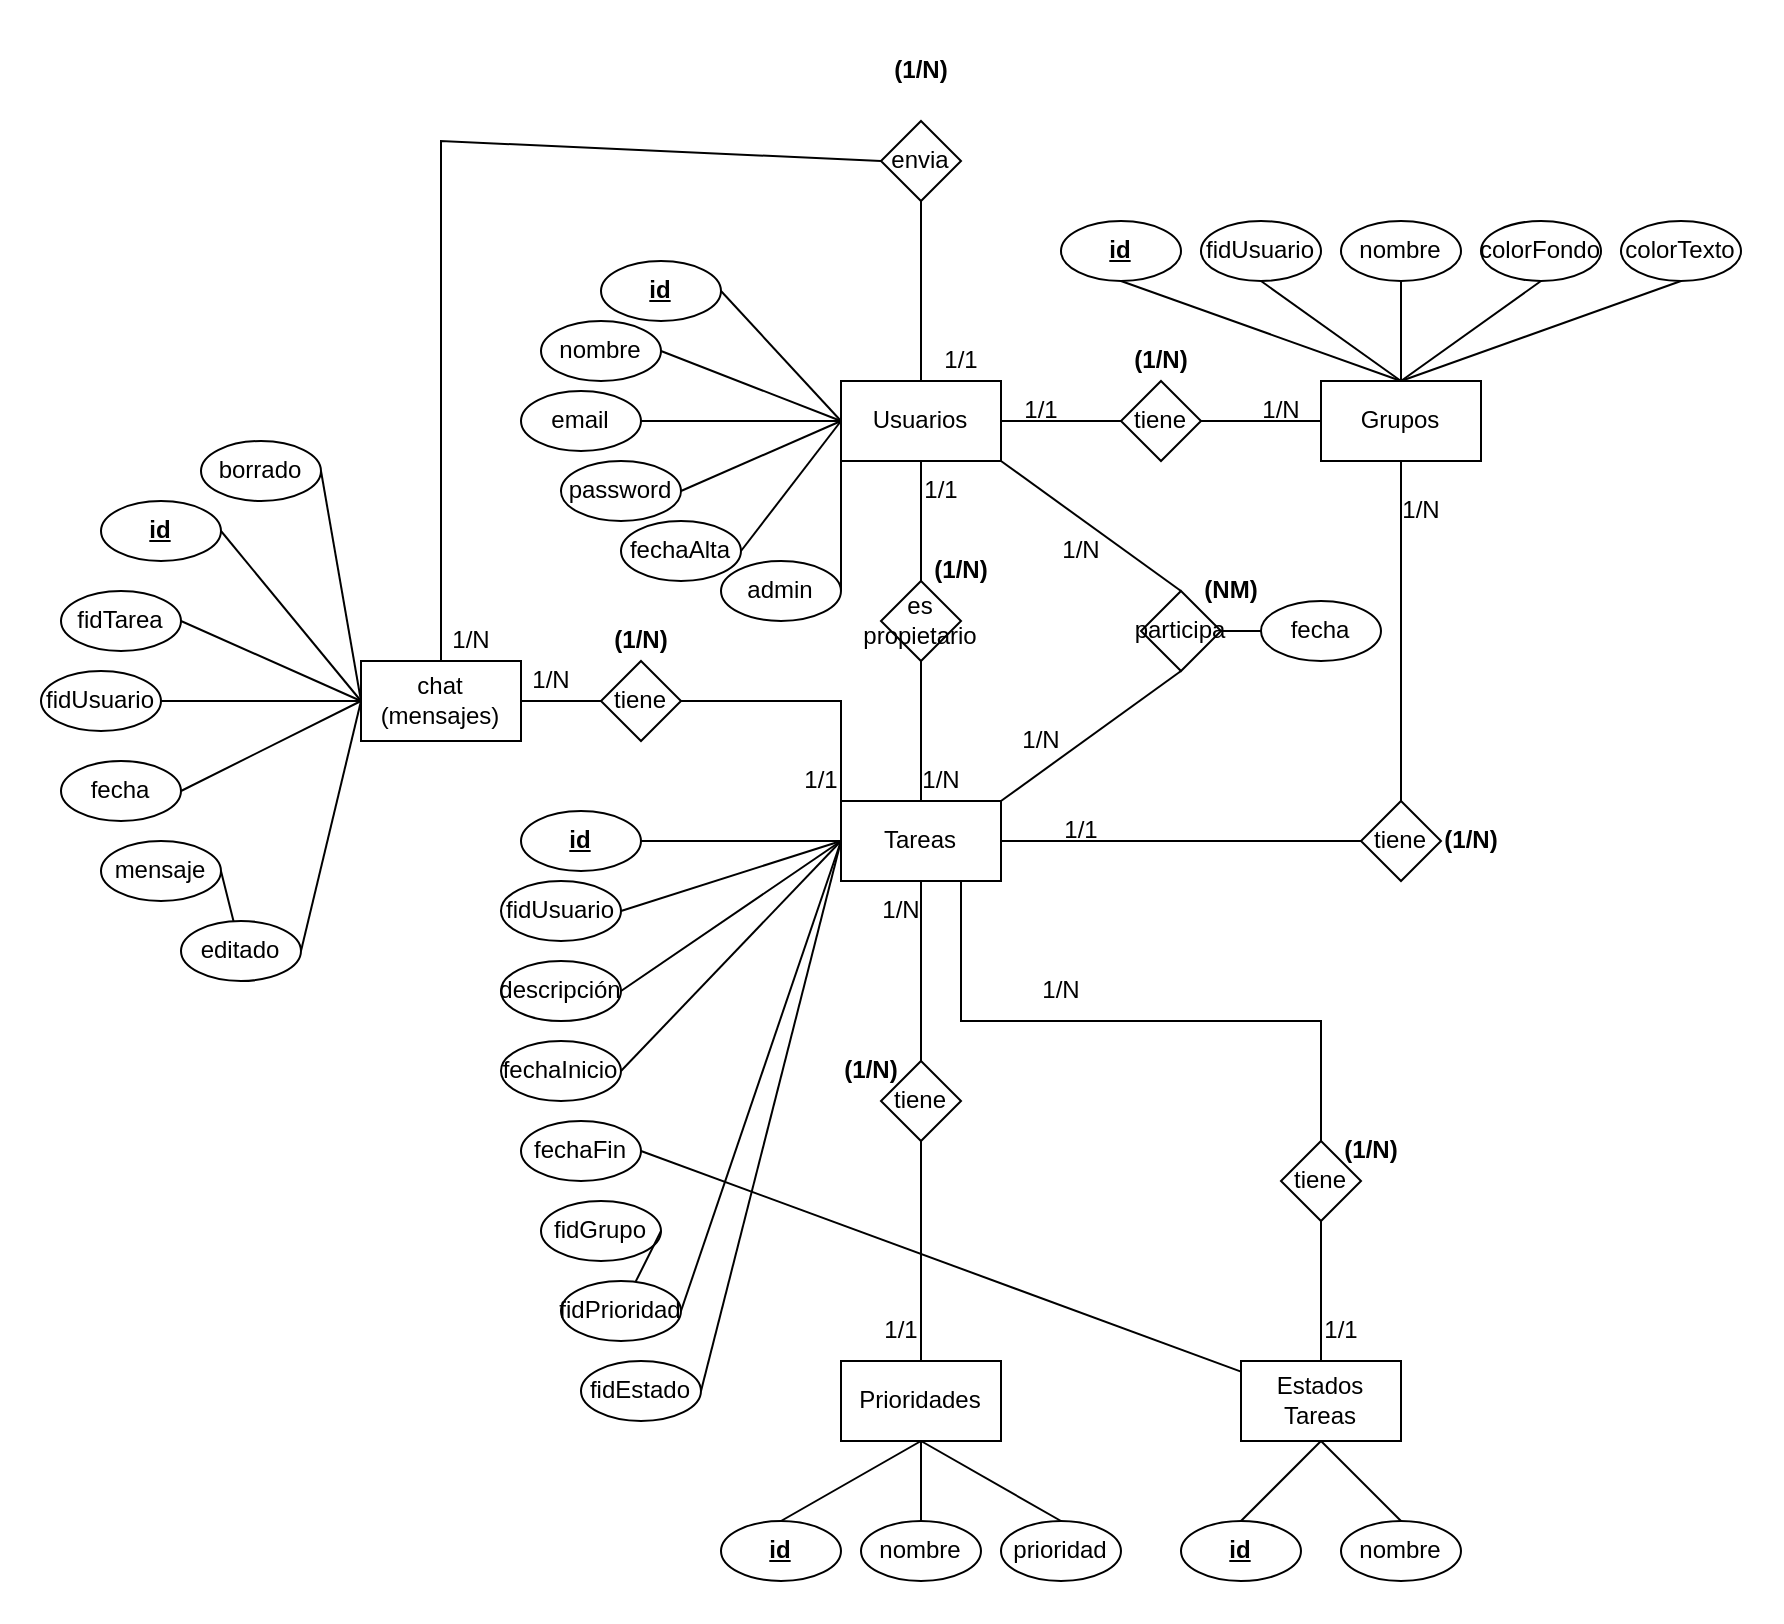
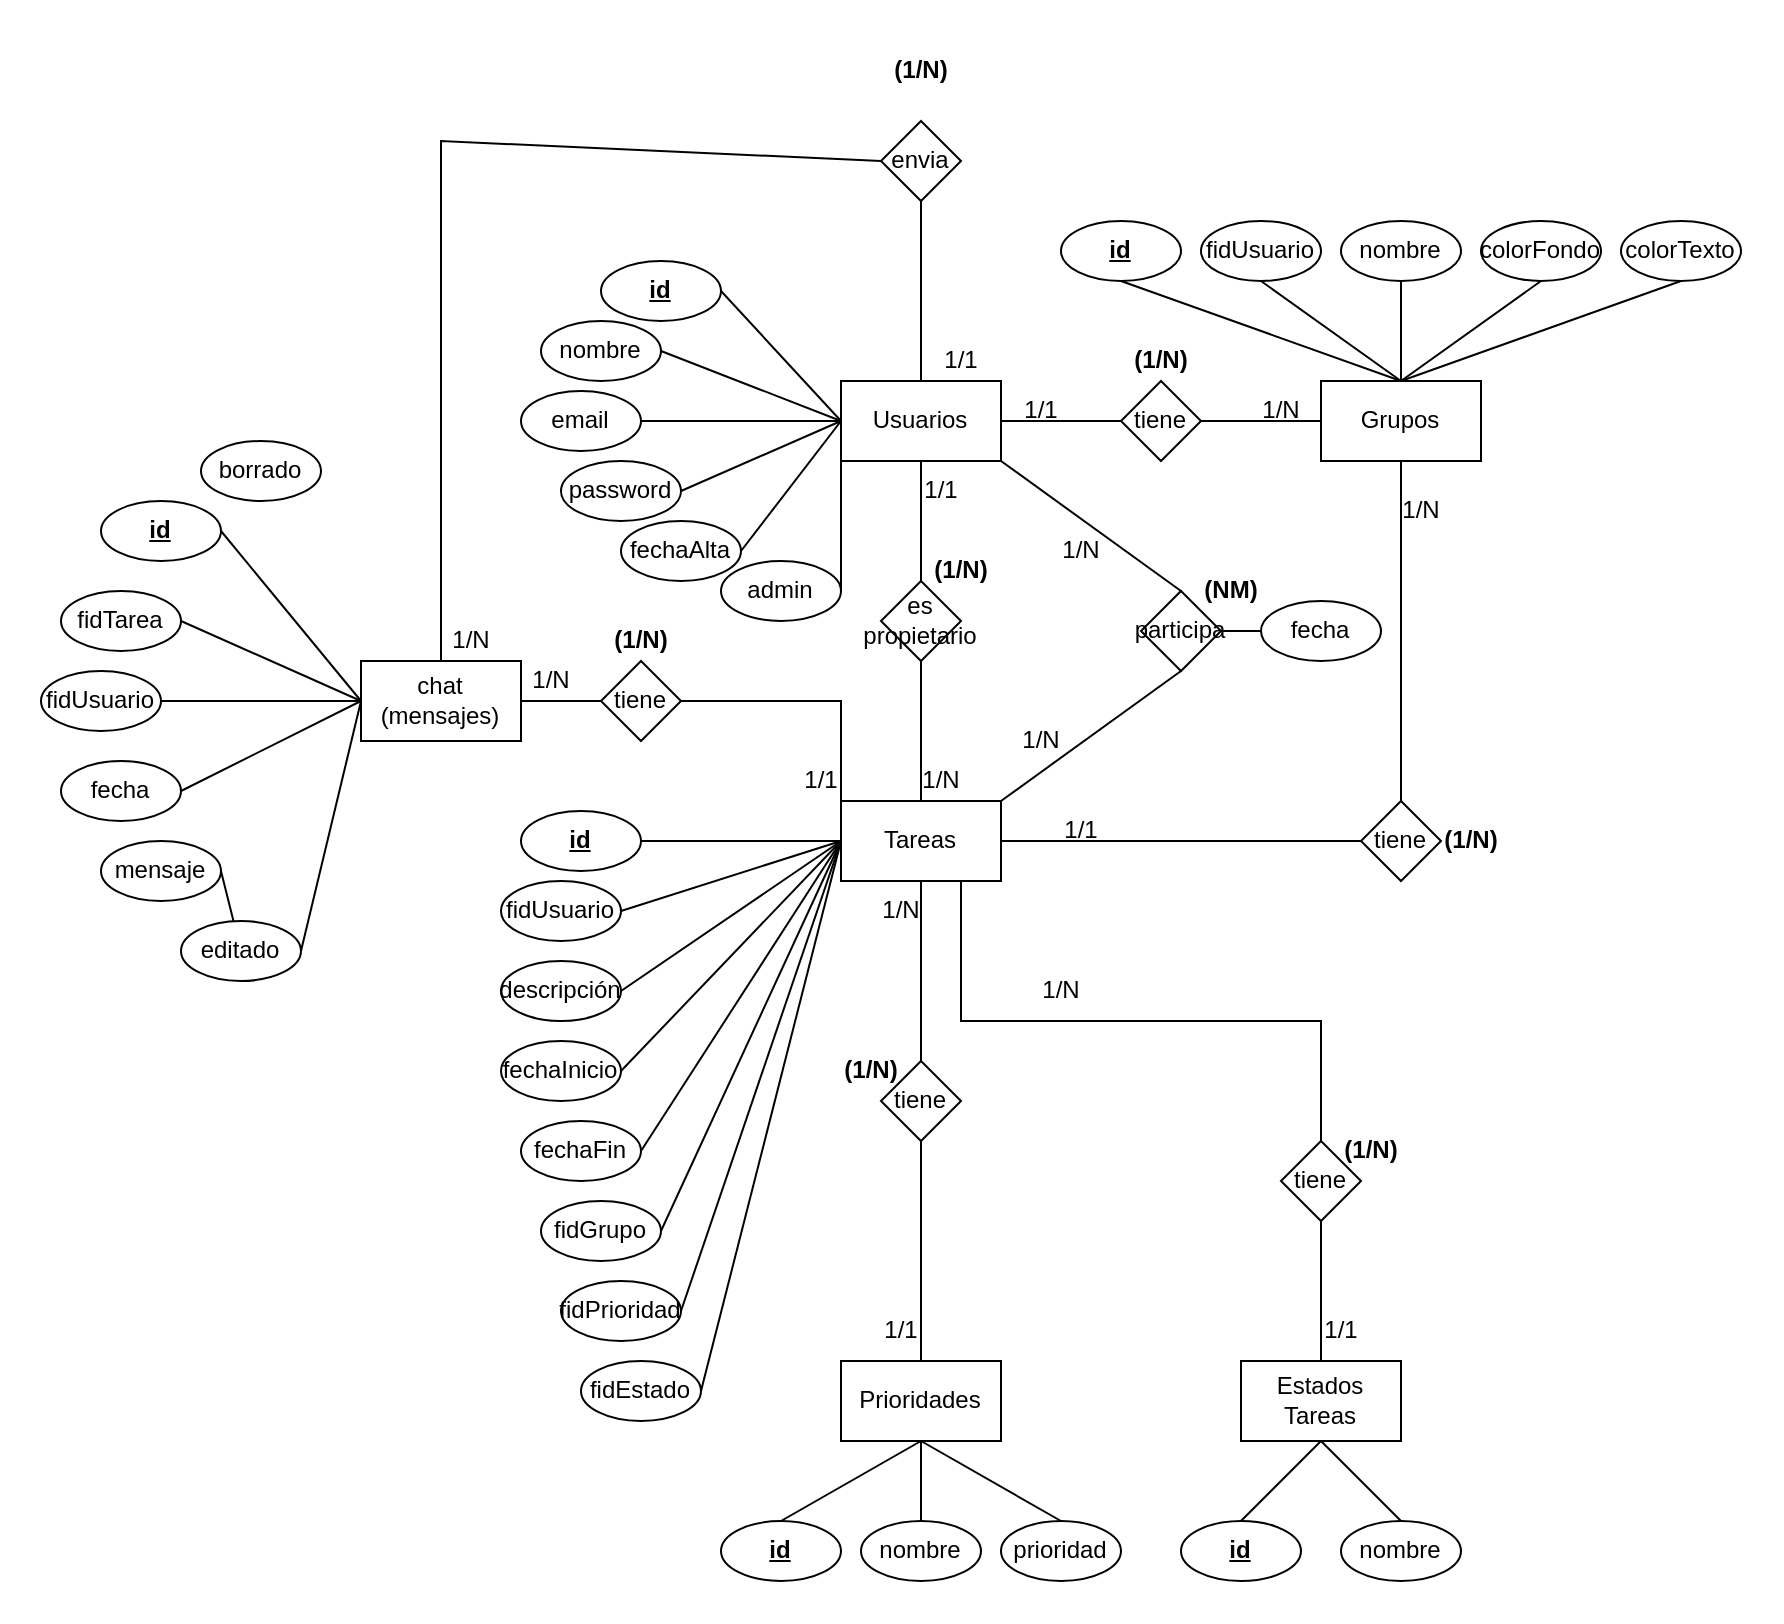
edge "borrado" -- "chat (mensajes)": removed
edge "fidGrupo" -- "fidPrioridad": now "fidGrupo" -- "Tareas"
edge "fechaFin" -- "Estados Tareas": now "fechaFin" -- "Tareas"
